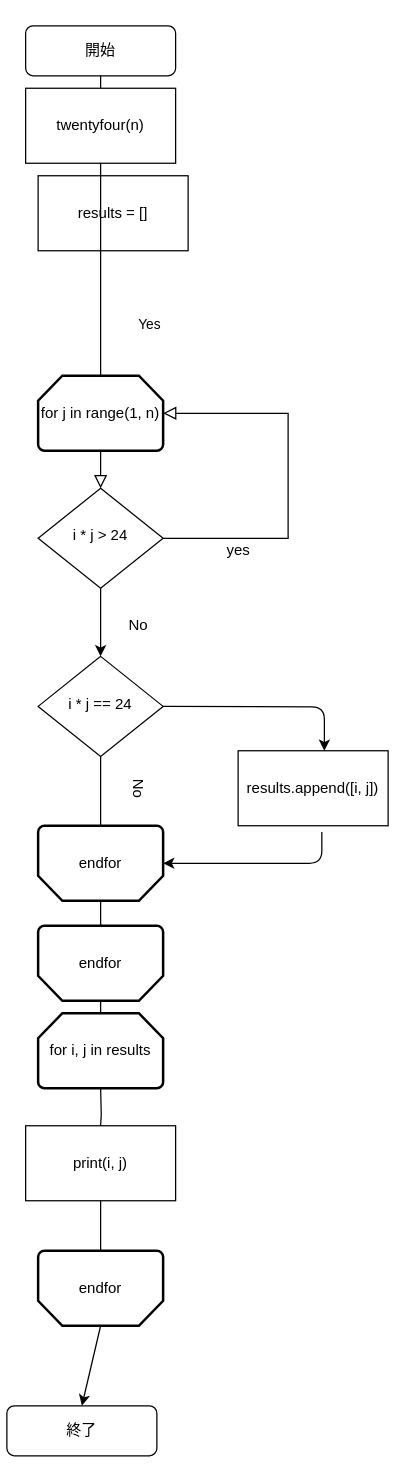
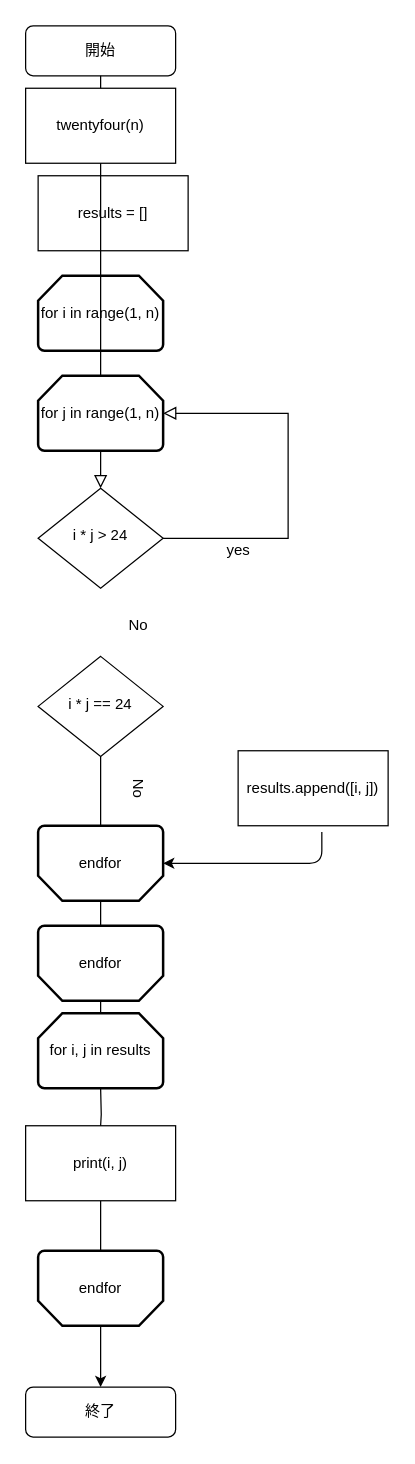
node "for i in range(1, n)": added
edge "i * j > 24" -> "i * j == 24": removed
edge "i * j == 24" -> "results.append([i, j])": removed
node "終了": moved (82, 1431) -> (101, 1412)
